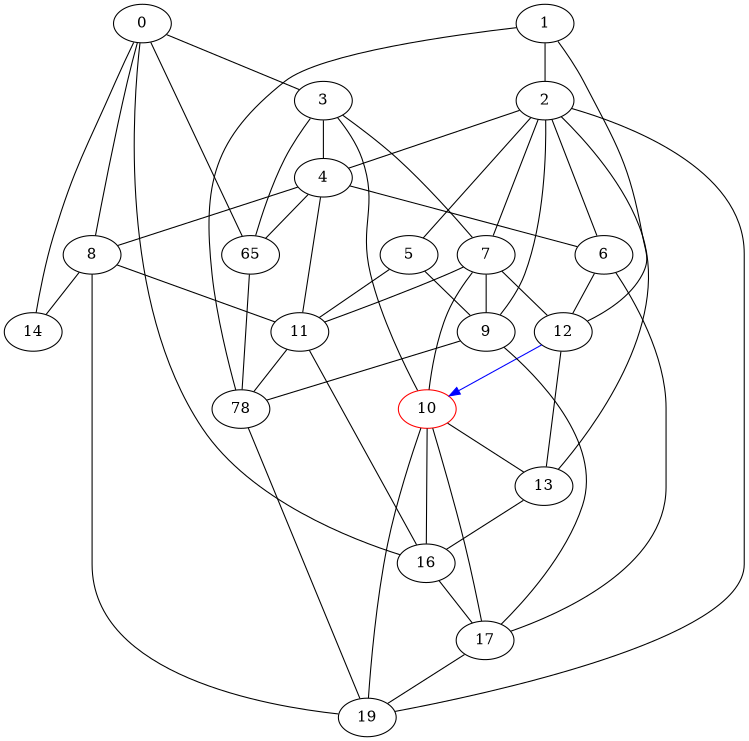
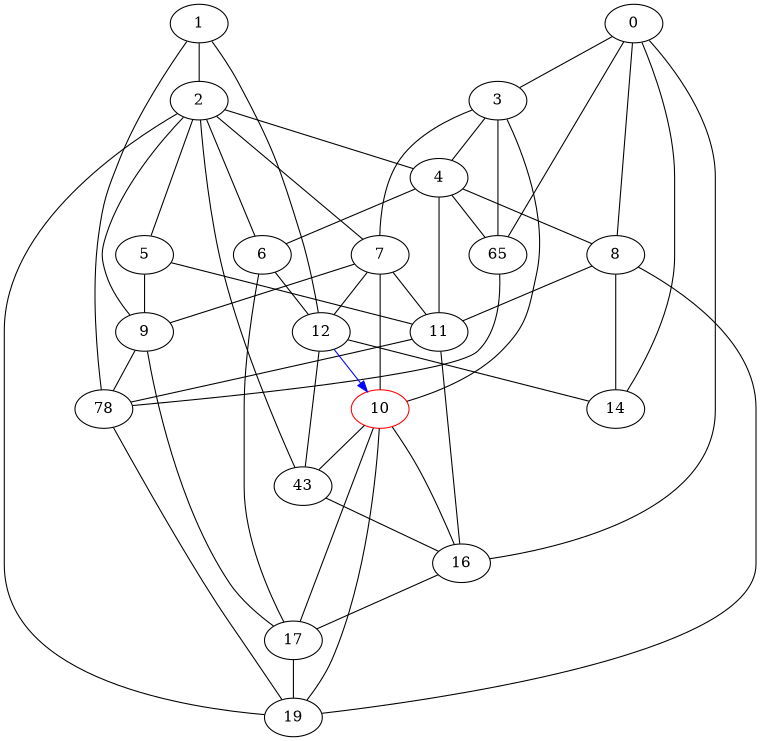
edge "12" -- "14": added
node "13": label "13" -> "43"
